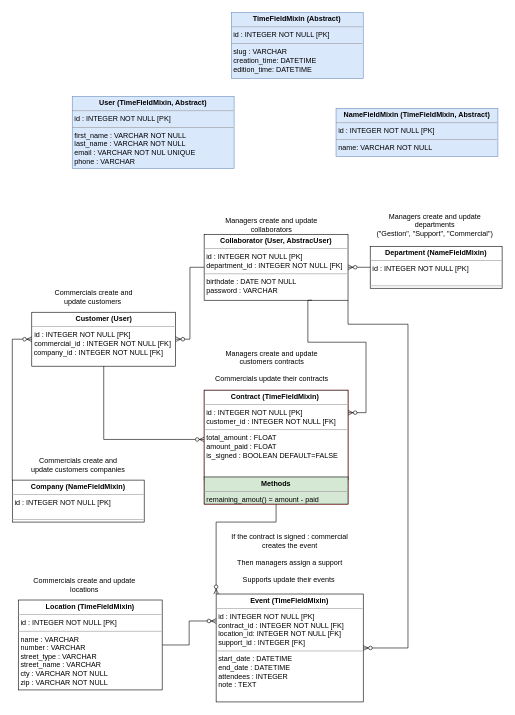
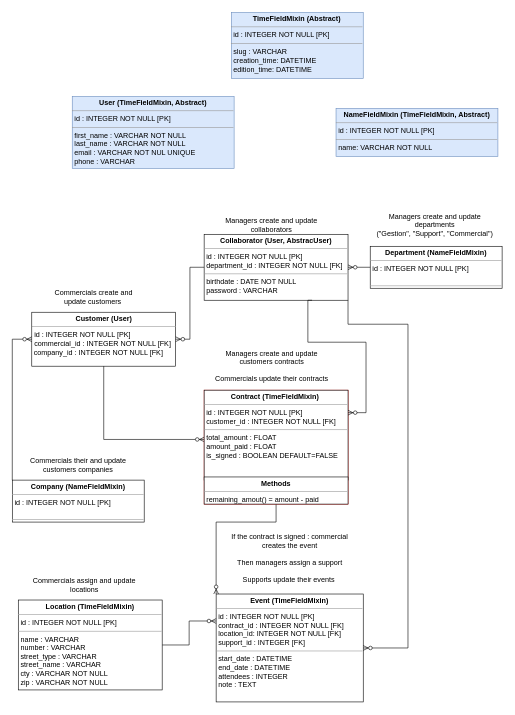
node "Commercials create and update customers companies": label "Commercials create and update customers companies" -> "Commercials their and update customers companies"
node "Methods remaining_amout() = amount - paid": fillcolor #d5e8d4 -> #ffffff
node "Commercials create and update locations": label "Commercials create and update locations" -> "Commercials assign and update locations"
